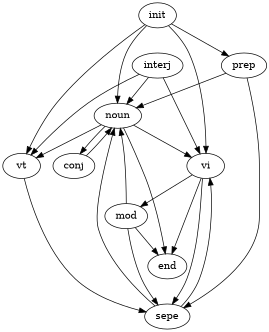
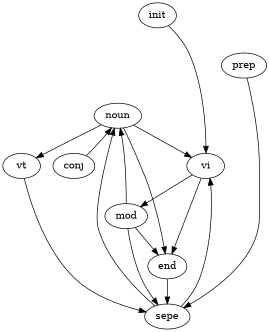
edge "init" -> "prep": removed
edge "init" -> "noun": removed
node "interj": removed
edge "init" -> "vt": removed
edge "prep" -> "noun": removed
edge "noun" -> "conj": removed
edge "vi" -> "sepe": now "end" -> "sepe"
